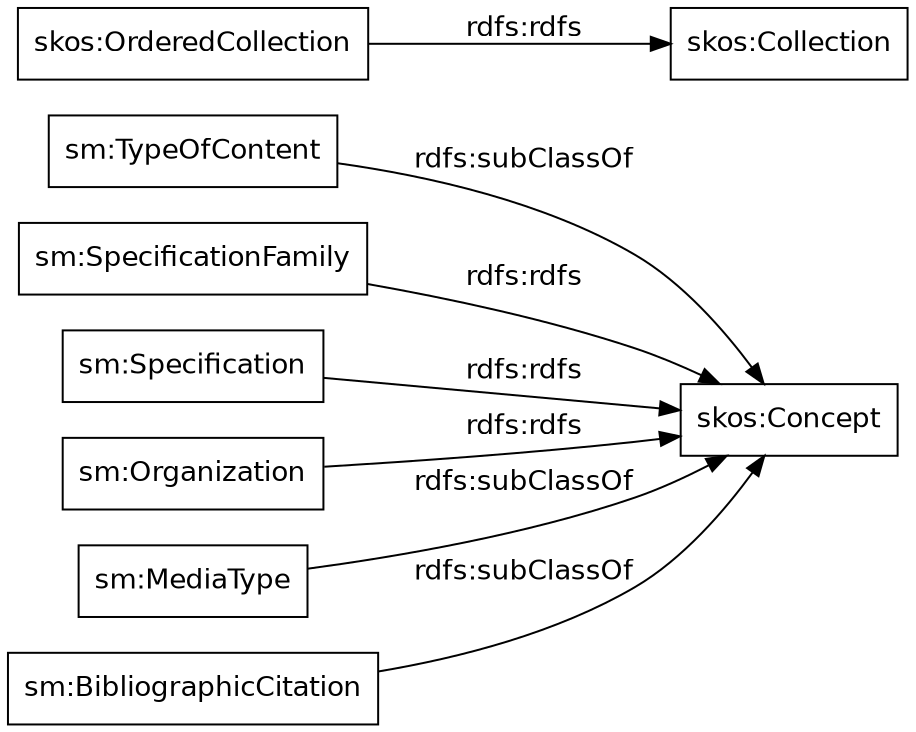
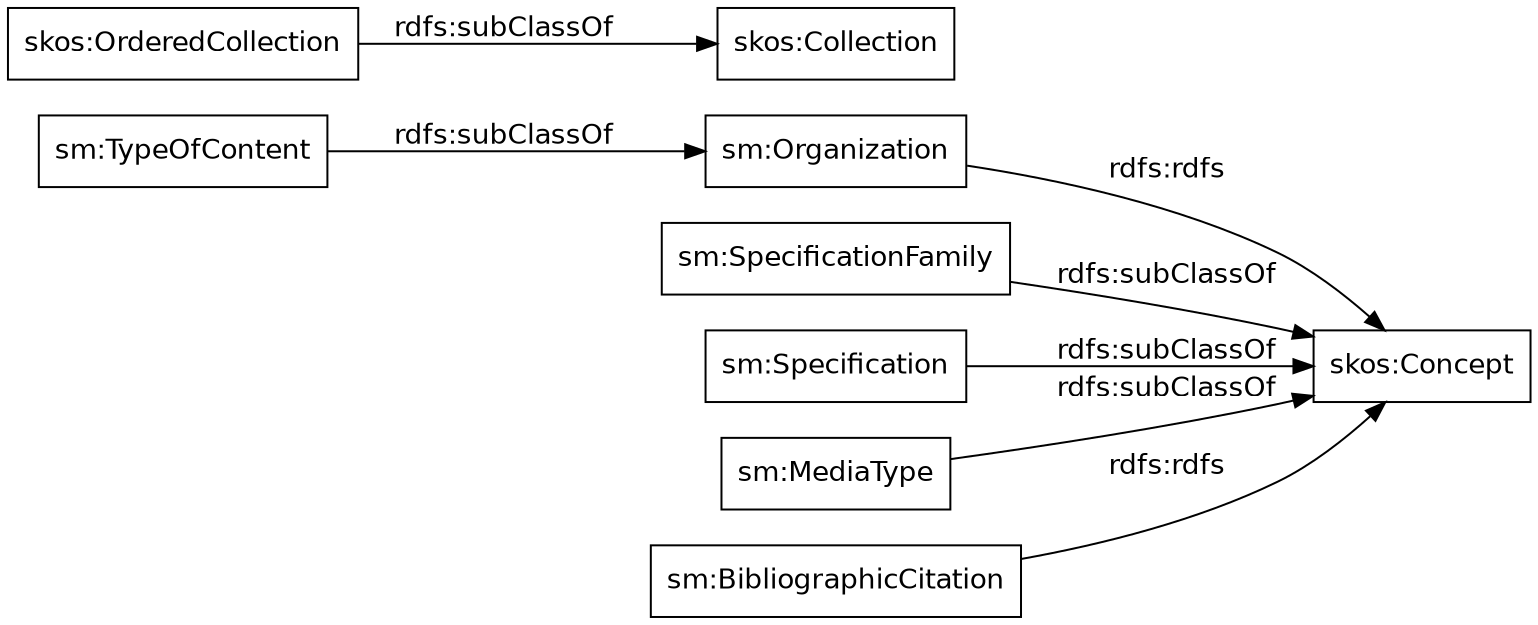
edge "skos:OrderedCollection" -> "skos:Collection": label "rdfs:rdfs" -> "rdfs:subClassOf"
edge "sm:TypeOfContent" -> "skos:Concept": now "sm:TypeOfContent" -> "sm:Organization"
edge "sm:SpecificationFamily" -> "skos:Concept": label "rdfs:rdfs" -> "rdfs:subClassOf"
edge "sm:Specification" -> "skos:Concept": label "rdfs:rdfs" -> "rdfs:subClassOf"
edge "sm:BibliographicCitation" -> "skos:Concept": label "rdfs:subClassOf" -> "rdfs:rdfs"
